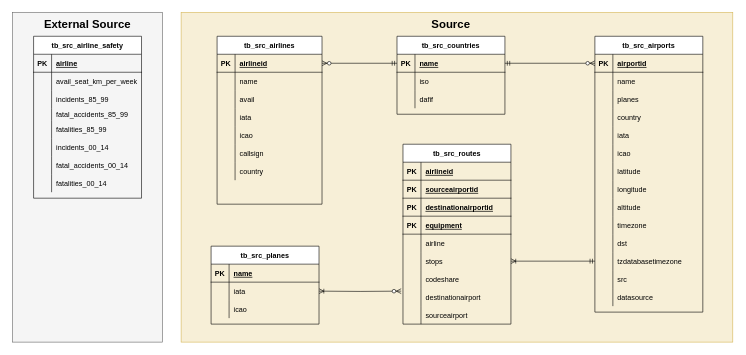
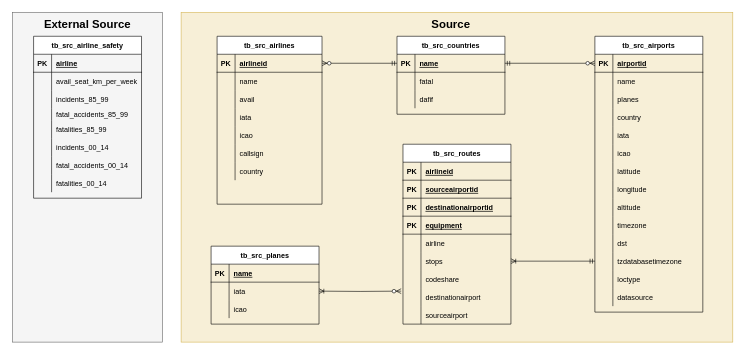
node "iso": label "iso" -> "fatal"
node "src": label "src" -> "loctype"
